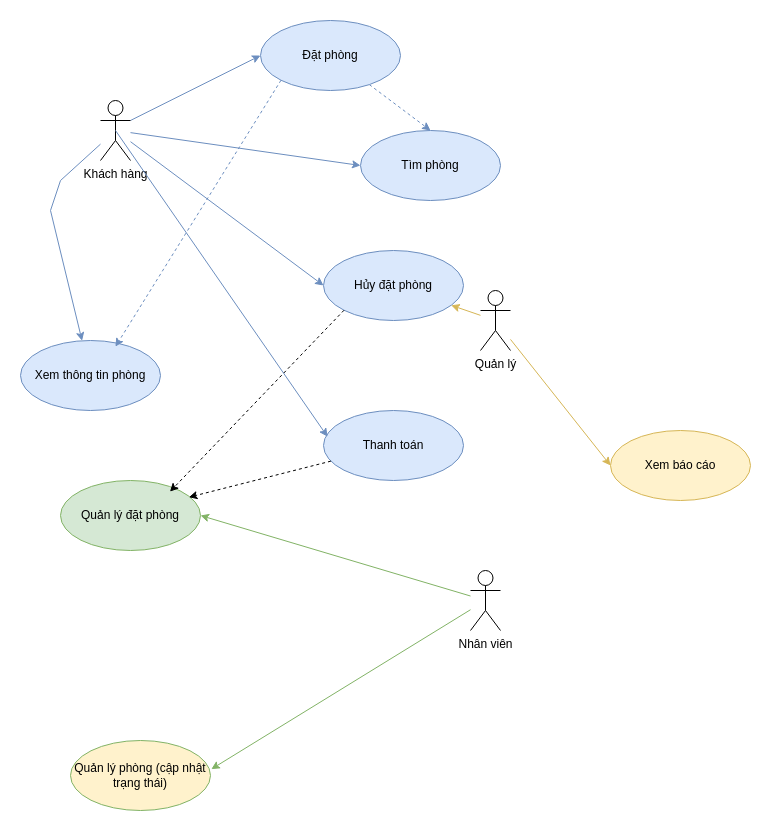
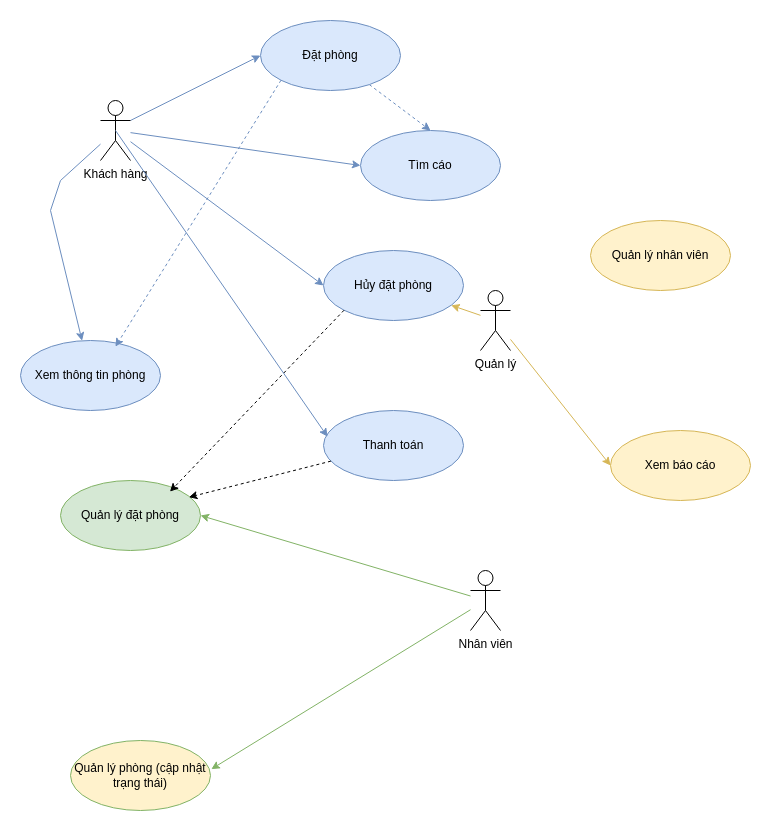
node "Tìm phòng": label "Tìm phòng" -> "Tìm cáo"
node "Quản lý nhân viên": added
